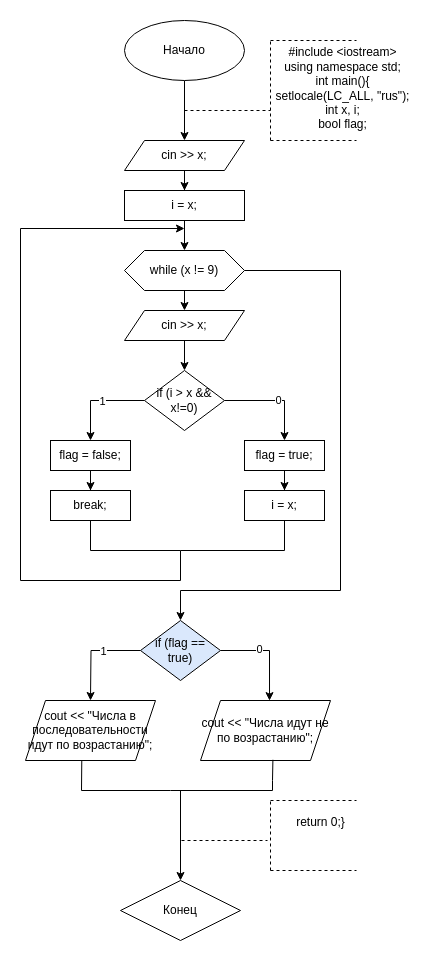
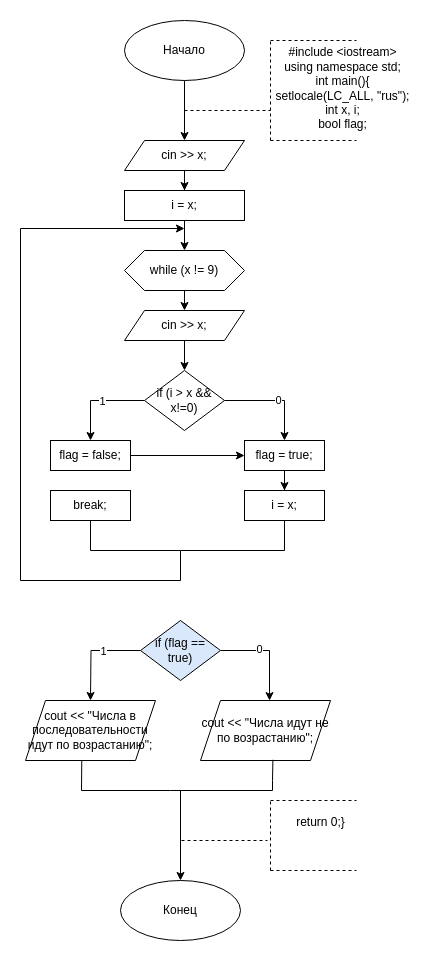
edge "while (x != 9)" -> "if (flag == true)": removed
edge "flag = false;" -> "break;": now "flag = false;" -> "flag = true;"
node "Конец": shape diamond -> ellipse
